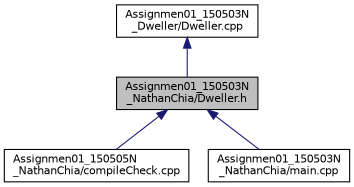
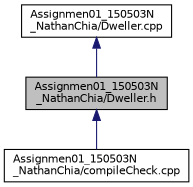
node "Assignmen01_150503N _Dweller/Dweller.cpp": label "Assignmen01_150503N _Dweller/Dweller.cpp" -> "Assignmen01_150503N _NathanChia/Dweller.cpp"
node "Assignmen01_150505N _NathanChia/compileCheck.cpp": label "Assignmen01_150505N _NathanChia/compileCheck.cpp" -> "Assignmen01_150503N _NathanChia/compileCheck.cpp"
node "Assignmen01_150503N _NathanChia/main.cpp": removed
